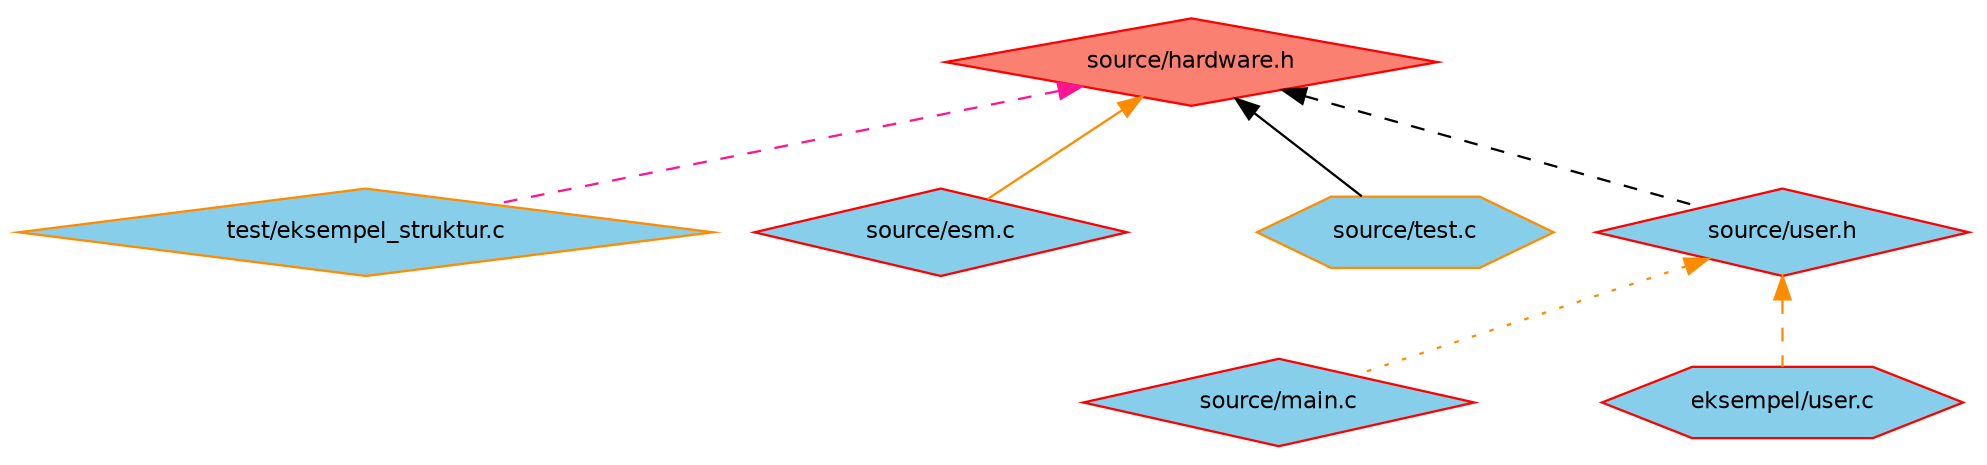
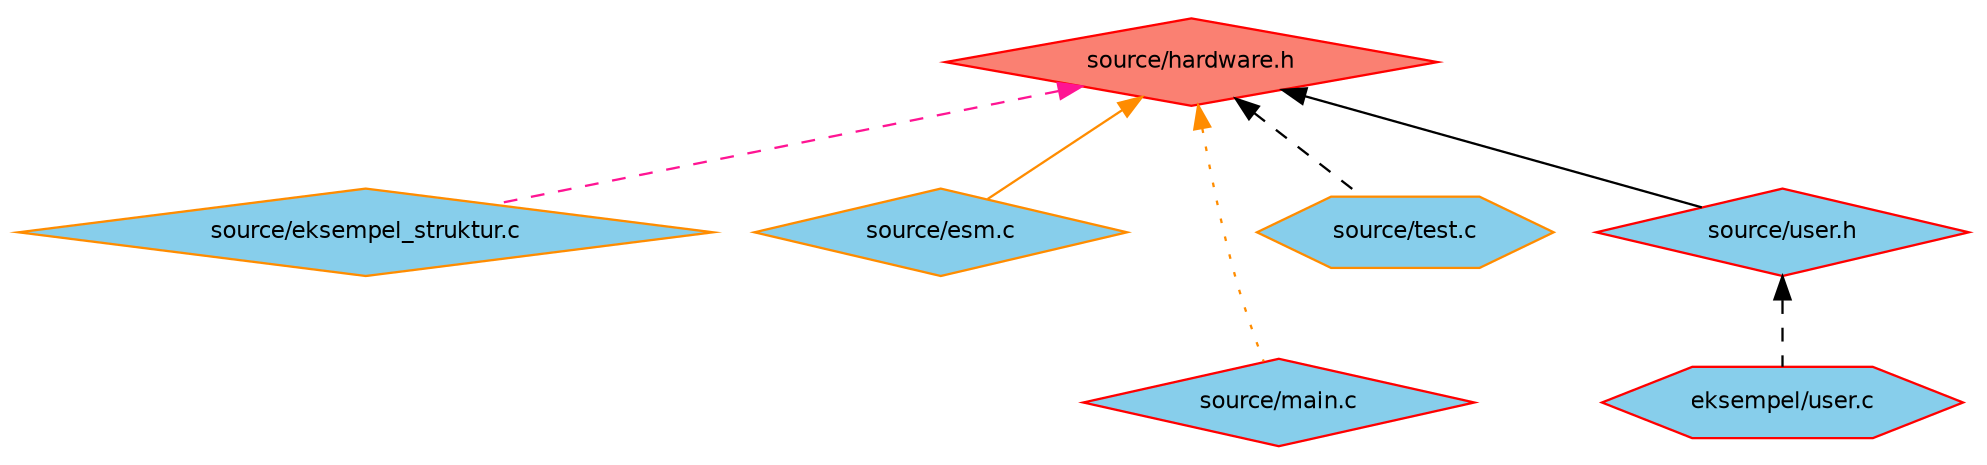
edge "source/user.h" -> "source/hardware.h": style dashed -> solid
edge "source/test.c" -> "source/hardware.h": style solid -> dashed
node "test/eksempel_struktur.c": label "test/eksempel_struktur.c" -> "source/eksempel_struktur.c"
node "source/esm.c": color red -> darkorange
edge "source/main.c" -> "source/user.h": now "source/main.c" -> "source/hardware.h"
edge "eksempel/user.c" -> "source/user.h": color darkorange -> black
